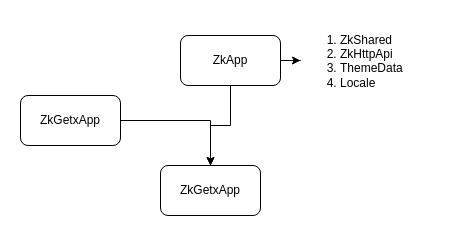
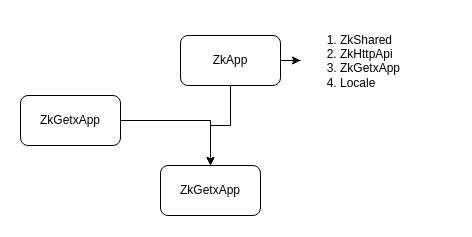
node "ZkShared ZkHttpApi ThemeData Locale": label "ZkShared ZkHttpApi ThemeData Locale" -> "ZkShared ZkHttpApi ZkGetxApp Locale"
